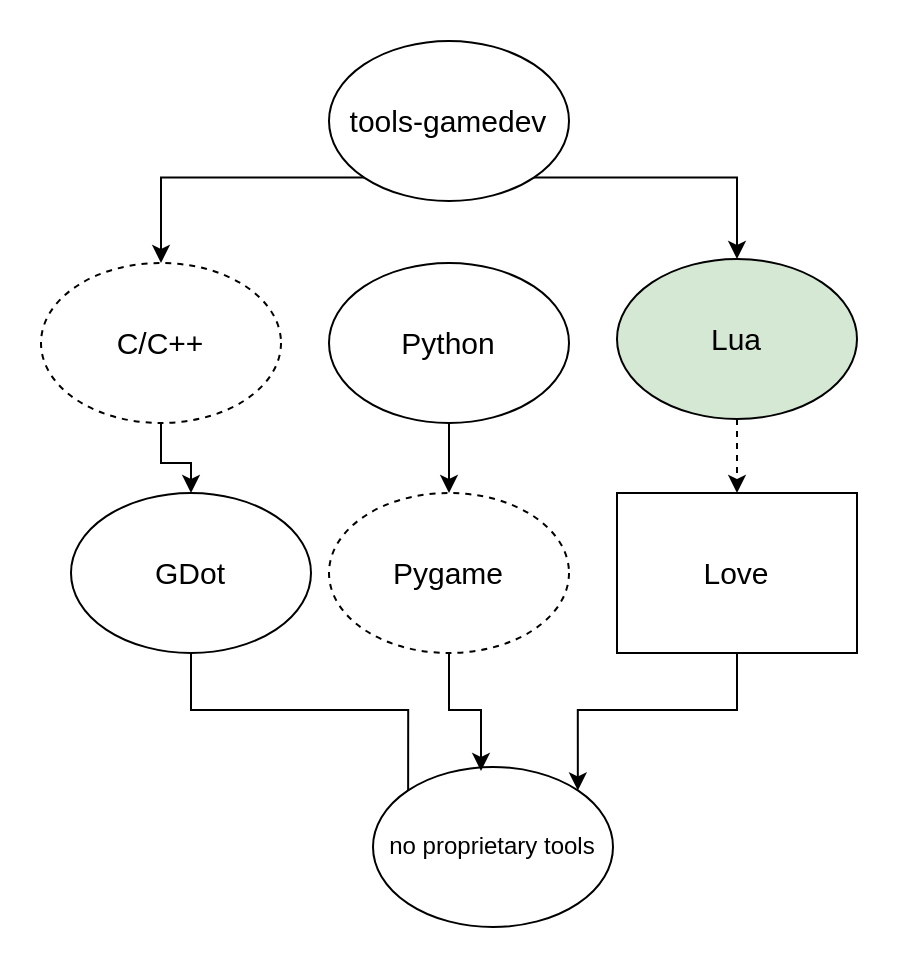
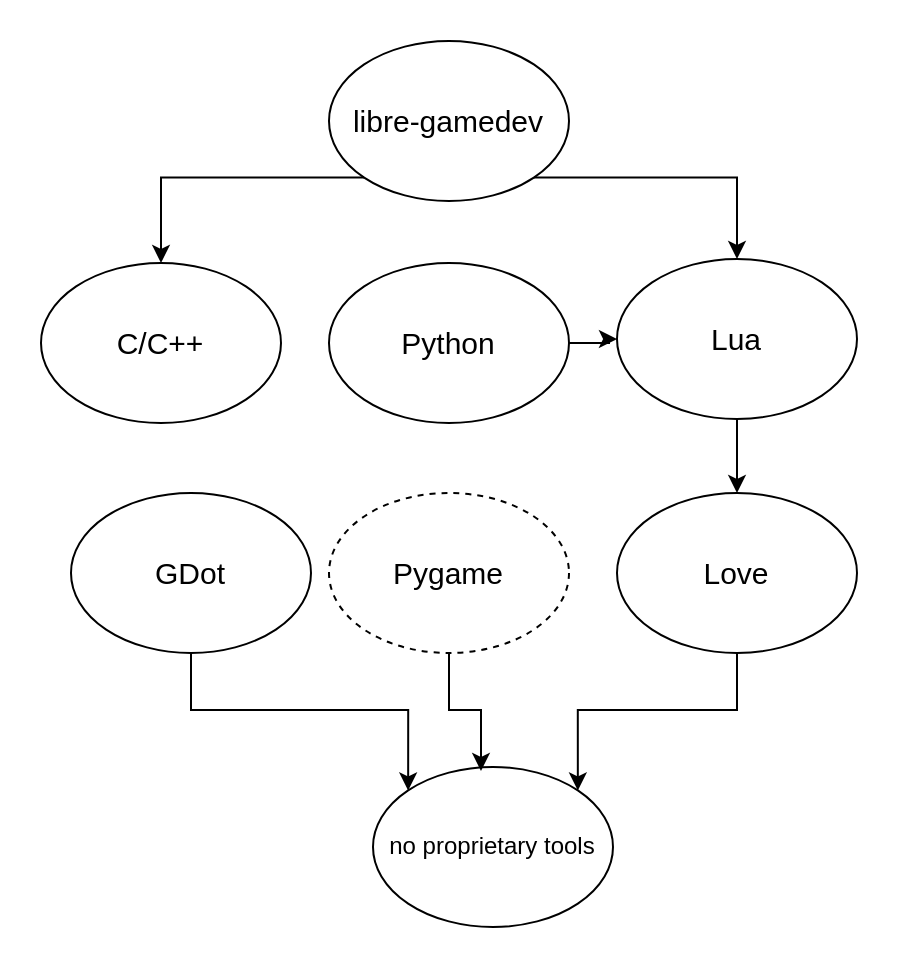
node "tools-gamedev": label "tools-gamedev" -> "libre-gamedev"
node "Lua": fillcolor #d5e8d4 -> #ffffff
node "C/C++": style dashed -> solid
edge "Lua" -> "Love": style dashed -> solid
edge "Python" -> "Pygame": now "Python" -> "Lua"
edge "C/C++" -> "GDot": removed
node "Love": shape rectangle -> ellipse
edge "GDot" -- "no proprietary tools": arrowhead none -> classic
